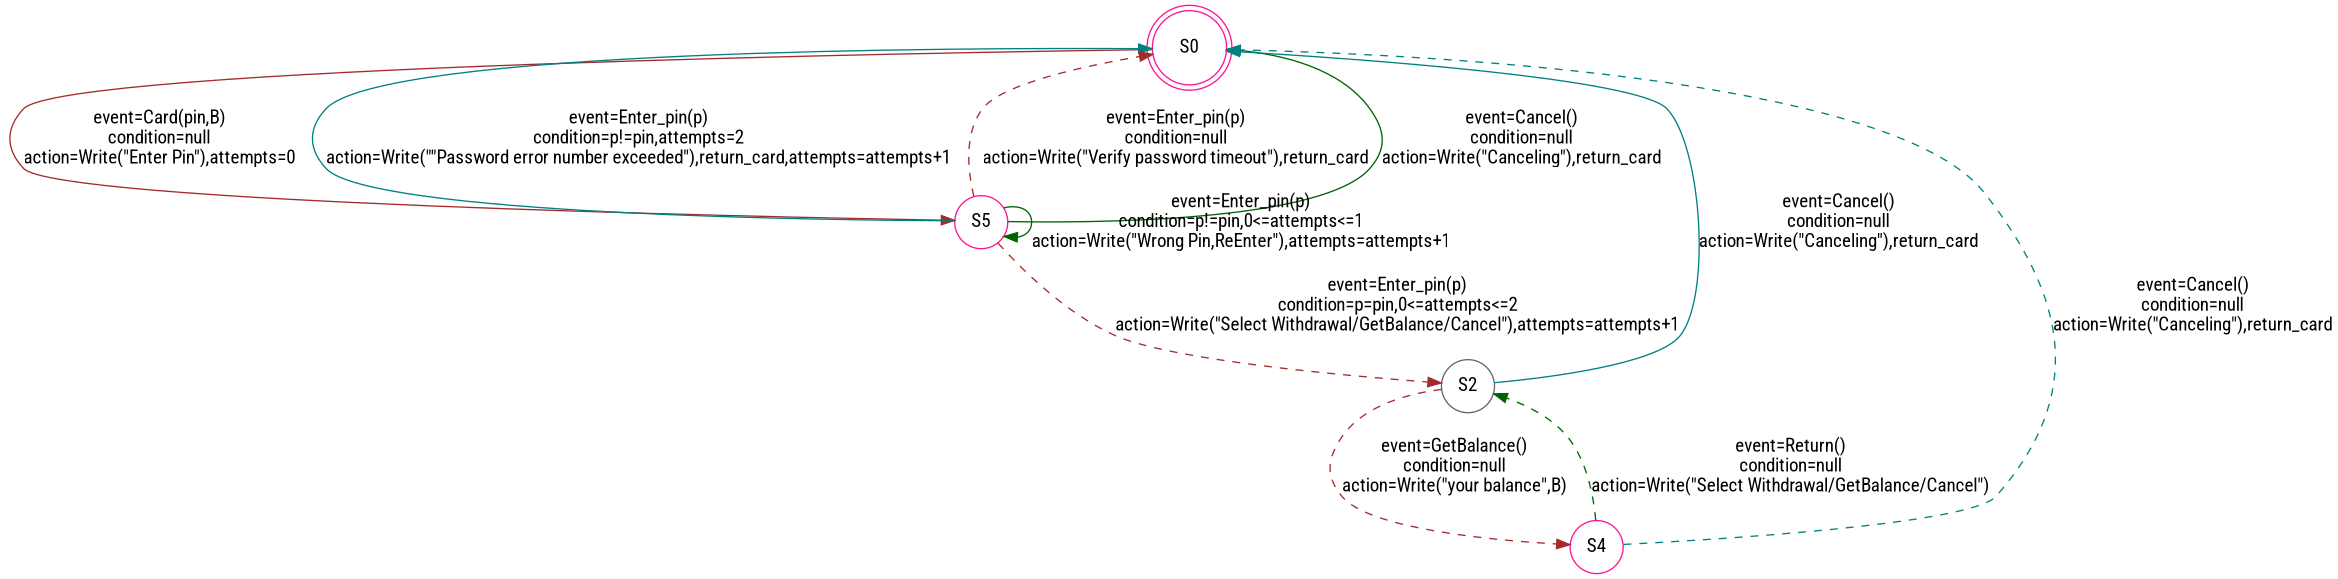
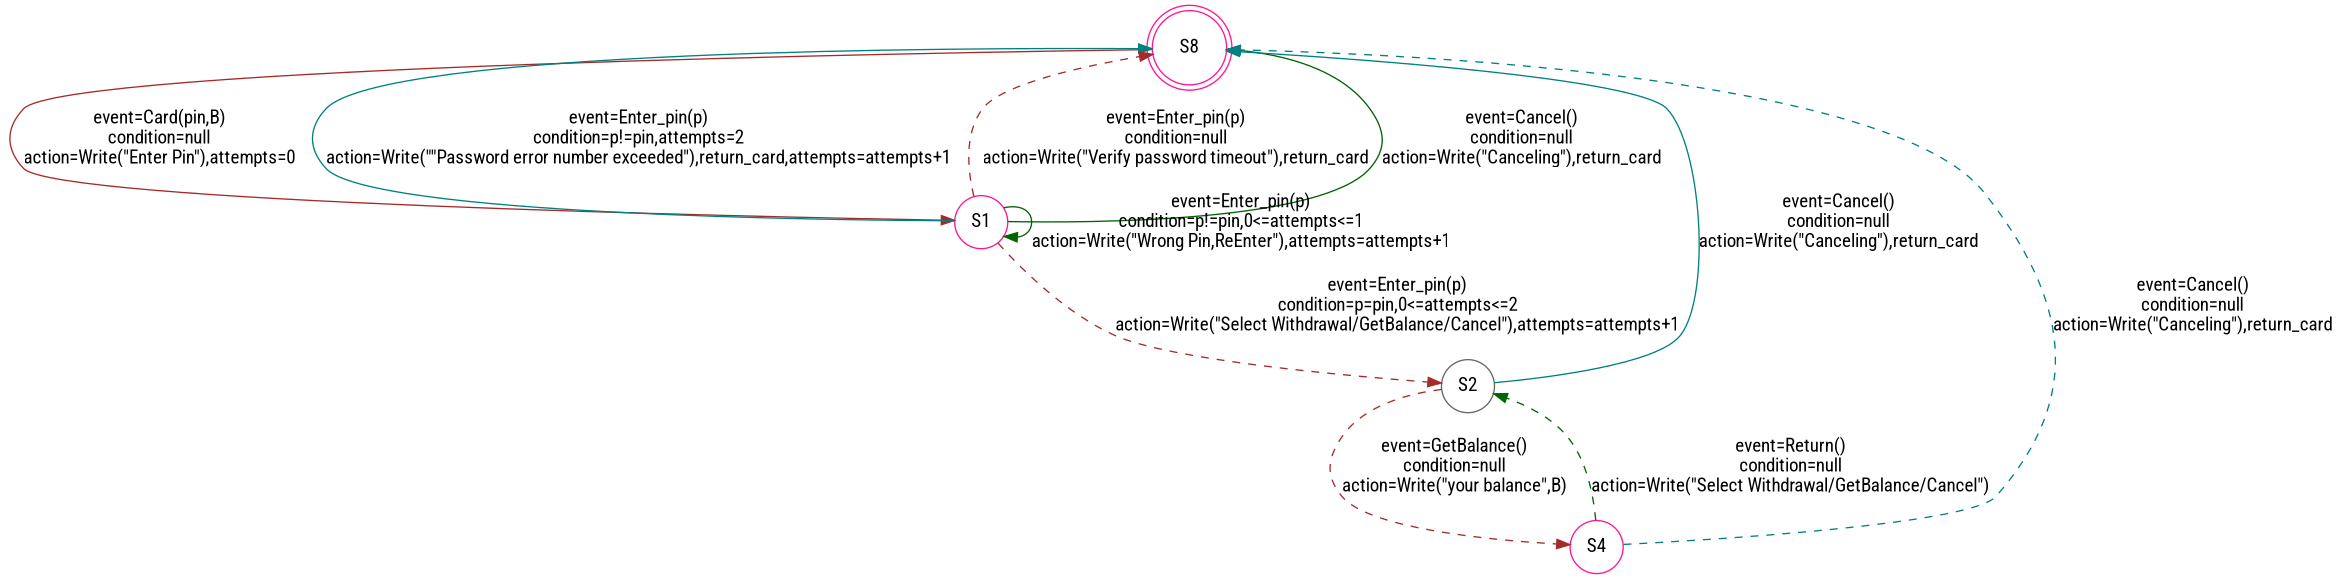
node "S0": label "S0" -> "S8"
node "S5": label "S5" -> "S1"
